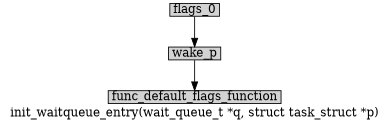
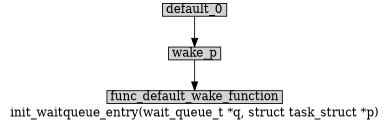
node "flags_0": label "flags_0" -> "default_0"
node "func_default_flags_function": label "func_default_flags_function" -> "func_default_wake_function"
